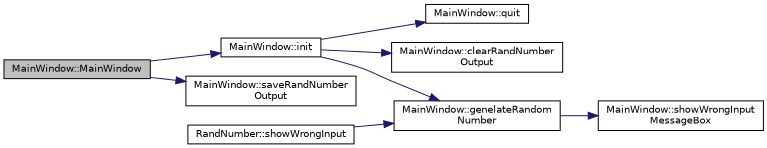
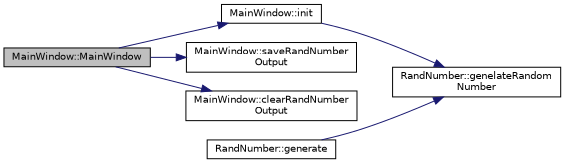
node "MainWindow::quit": removed
edge "MainWindow::init" -> "MainWindow::clearRandNumber Output": now "MainWindow::MainWindow" -> "MainWindow::clearRandNumber Output"
node "MainWindow::genelateRandom Number": label "MainWindow::genelateRandom Number" -> "RandNumber::genelateRandom Number"
node "MainWindow::showWrongInput MessageBox": removed
node "RandNumber::showWrongInput": label "RandNumber::showWrongInput" -> "RandNumber::generate"
